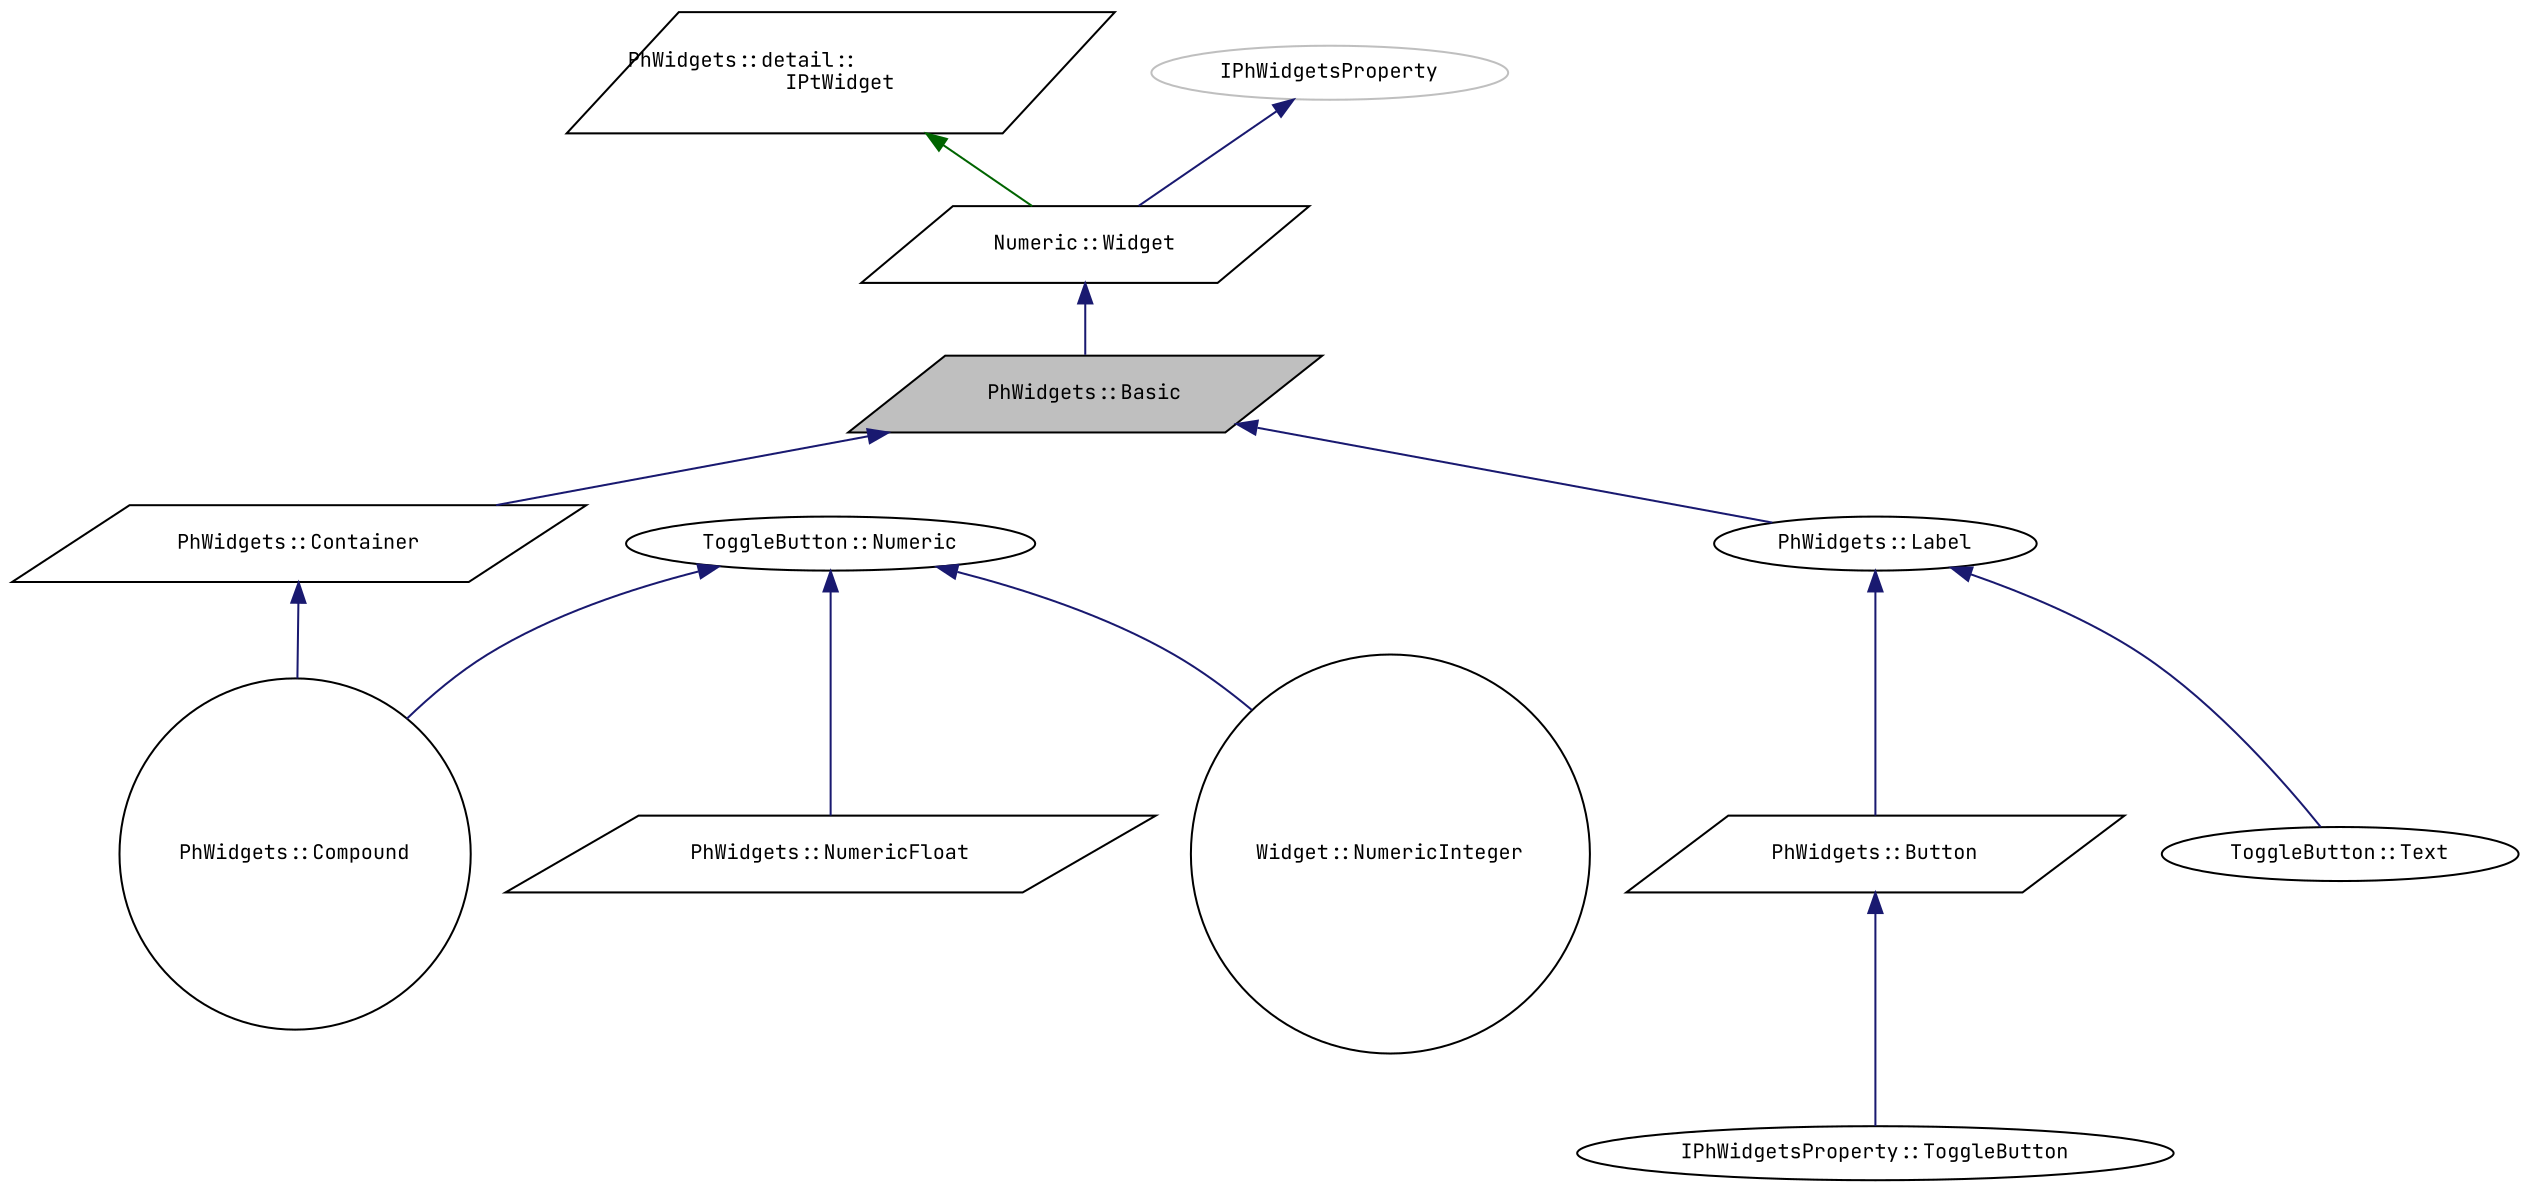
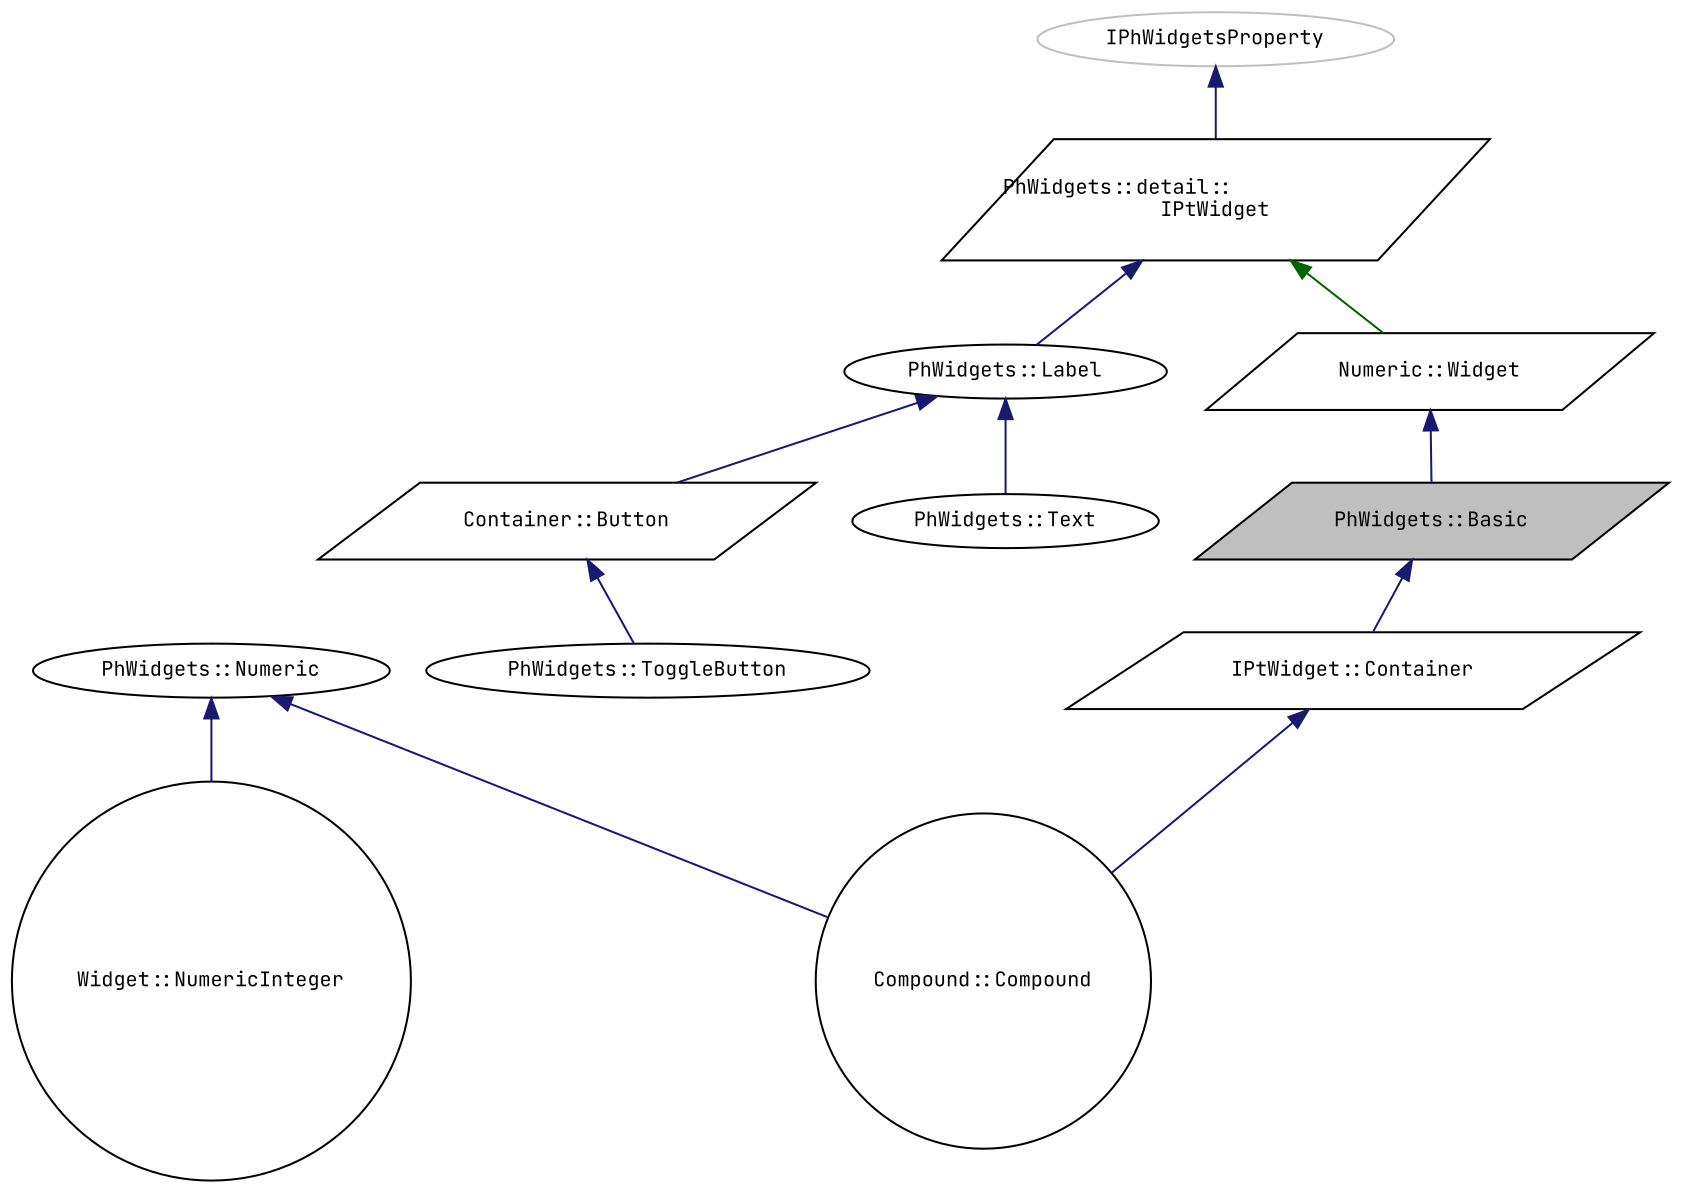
edge "Numeric::Widget" -> "IPhWidgetsProperty": now "PhWidgets::detail:: IPtWidget" -> "IPhWidgetsProperty"
edge "PhWidgets::Label" -> "PhWidgets::Basic": now "PhWidgets::Label" -> "PhWidgets::detail:: IPtWidget"
node "PhWidgets::Container": label "PhWidgets::Container" -> "IPtWidget::Container"
node "ToggleButton::Numeric": label "ToggleButton::Numeric" -> "PhWidgets::Numeric"
node "PhWidgets::Compound": label "PhWidgets::Compound" -> "Compound::Compound"
node "PhWidgets::NumericFloat": removed
node "PhWidgets::Button": label "PhWidgets::Button" -> "Container::Button"
node "ToggleButton::Text": label "ToggleButton::Text" -> "PhWidgets::Text"
node "IPhWidgetsProperty::ToggleButton": label "IPhWidgetsProperty::ToggleButton" -> "PhWidgets::ToggleButton"
